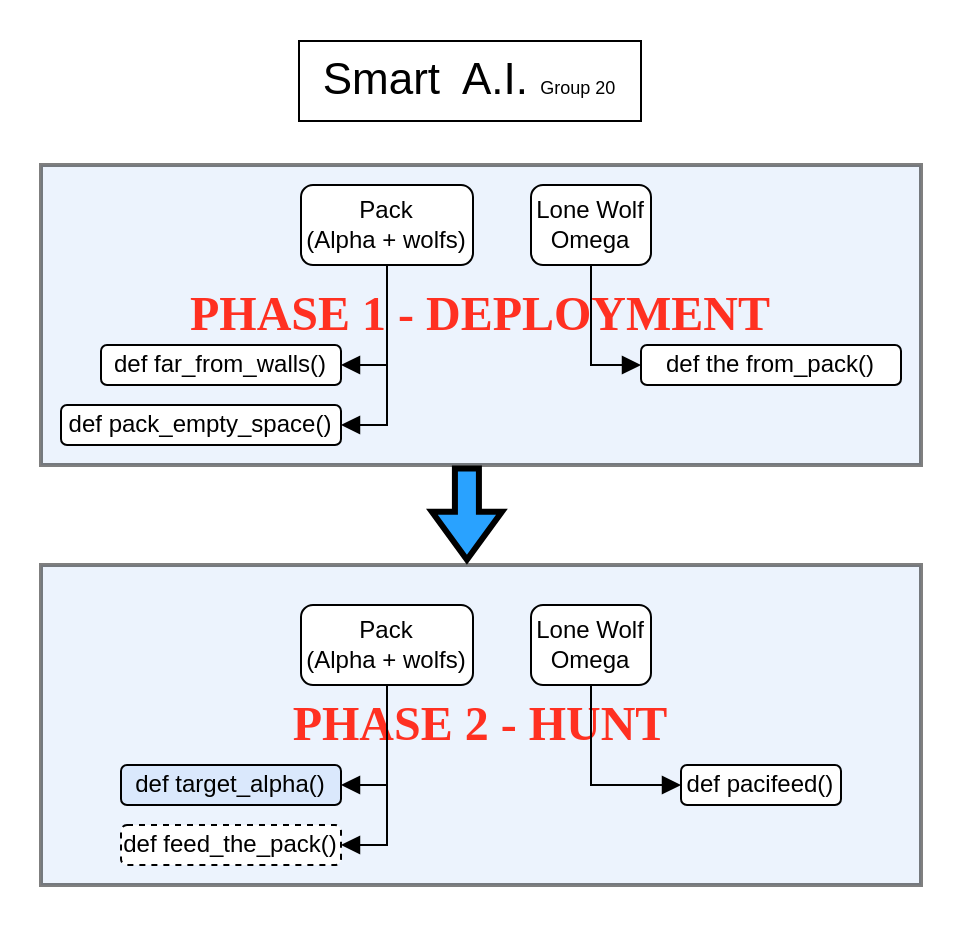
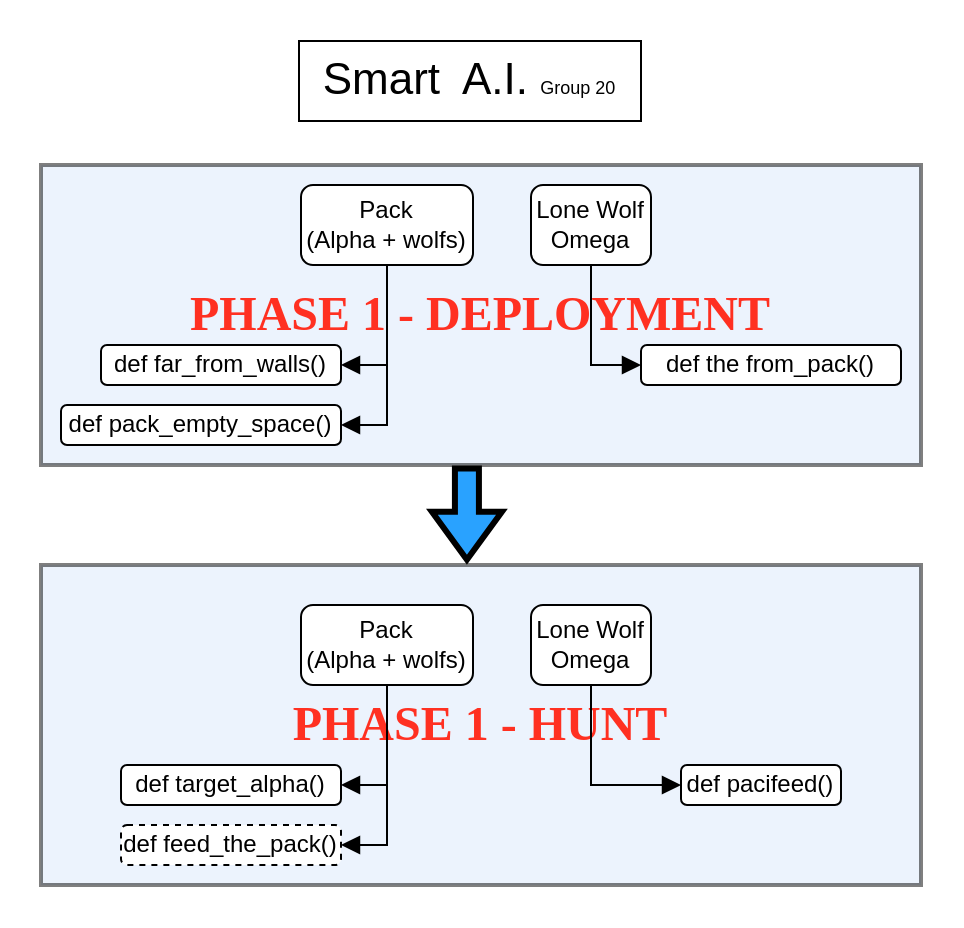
node "PHASE 2 - HUNT": label "PHASE 2 - HUNT" -> "PHASE 1 - HUNT"
node "def target_alpha()": fillcolor #dae8fc -> #ffffff
